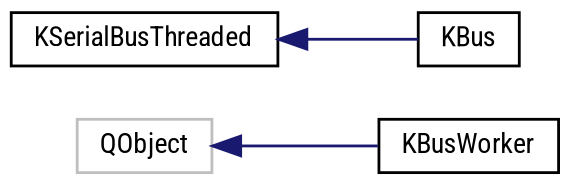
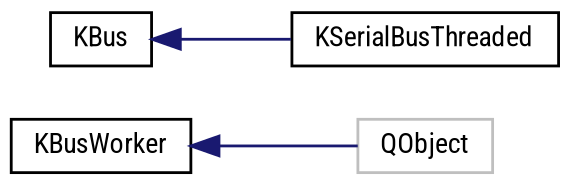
edge "KBus" -> "KSerialBusThreaded": reversed
edge "KBusWorker" -> "QObject": reversed
